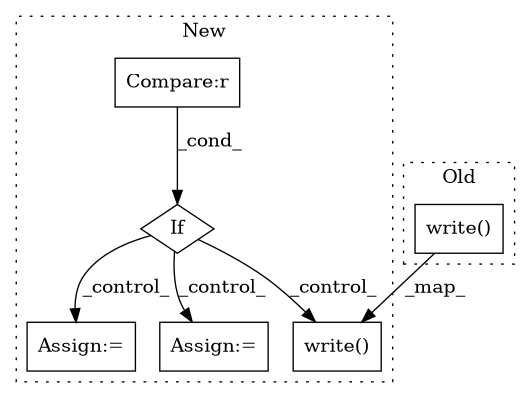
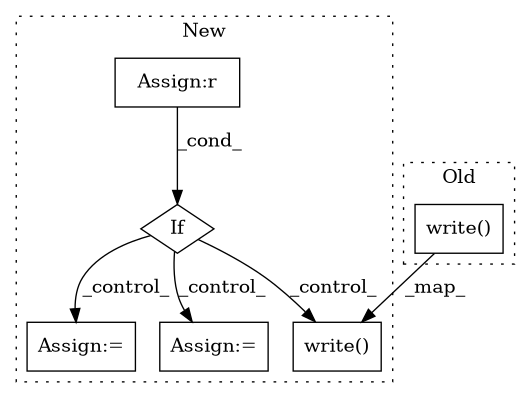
node "Compare:r": label "Compare:r" -> "Assign:r"
